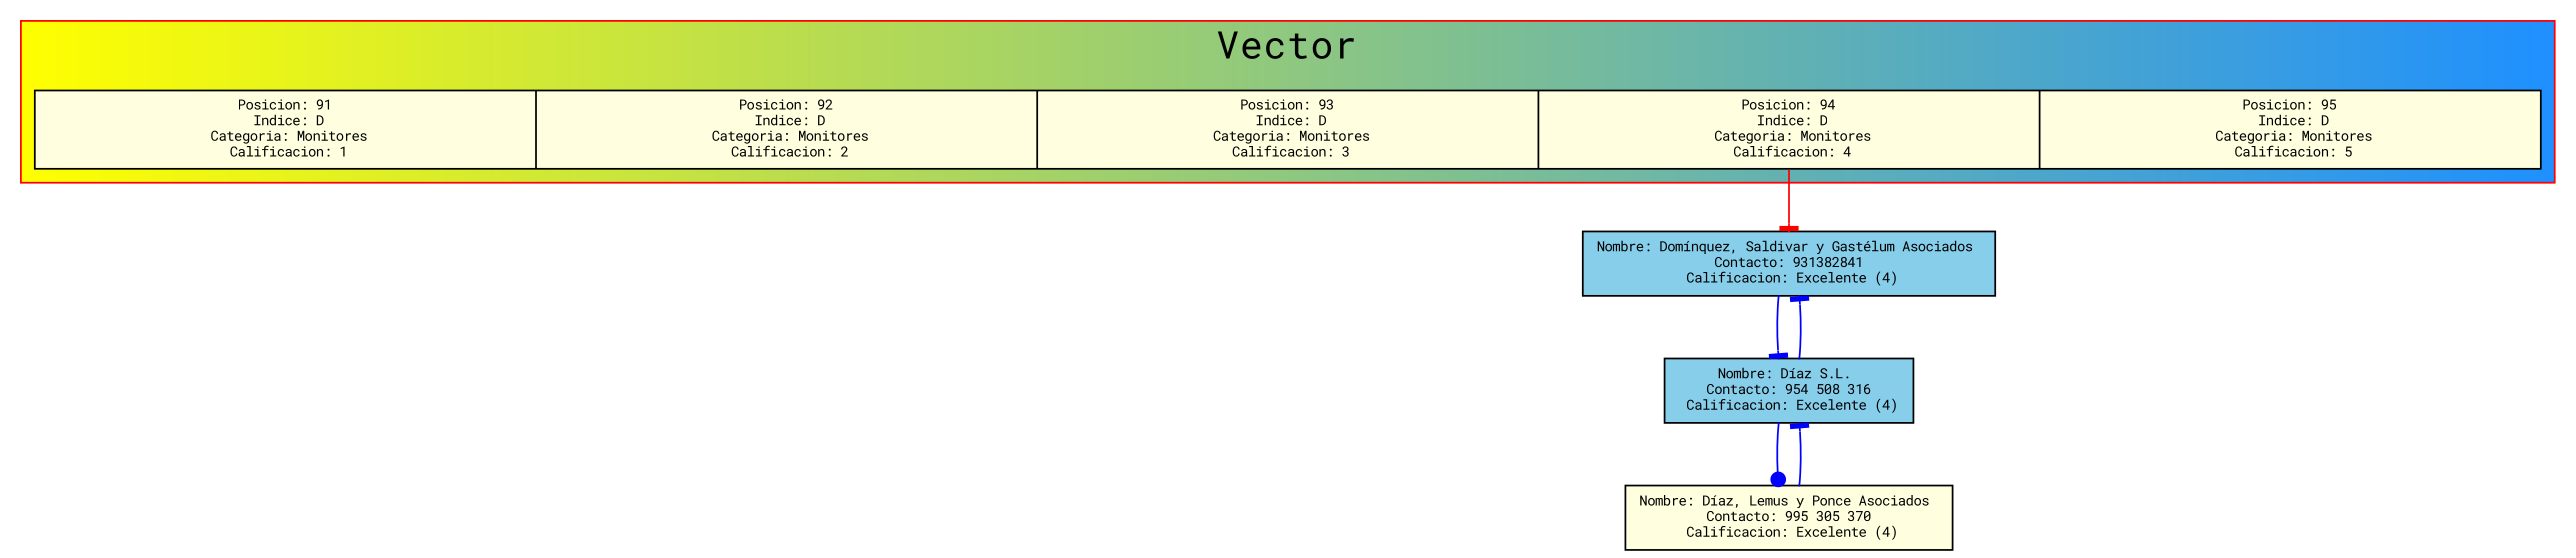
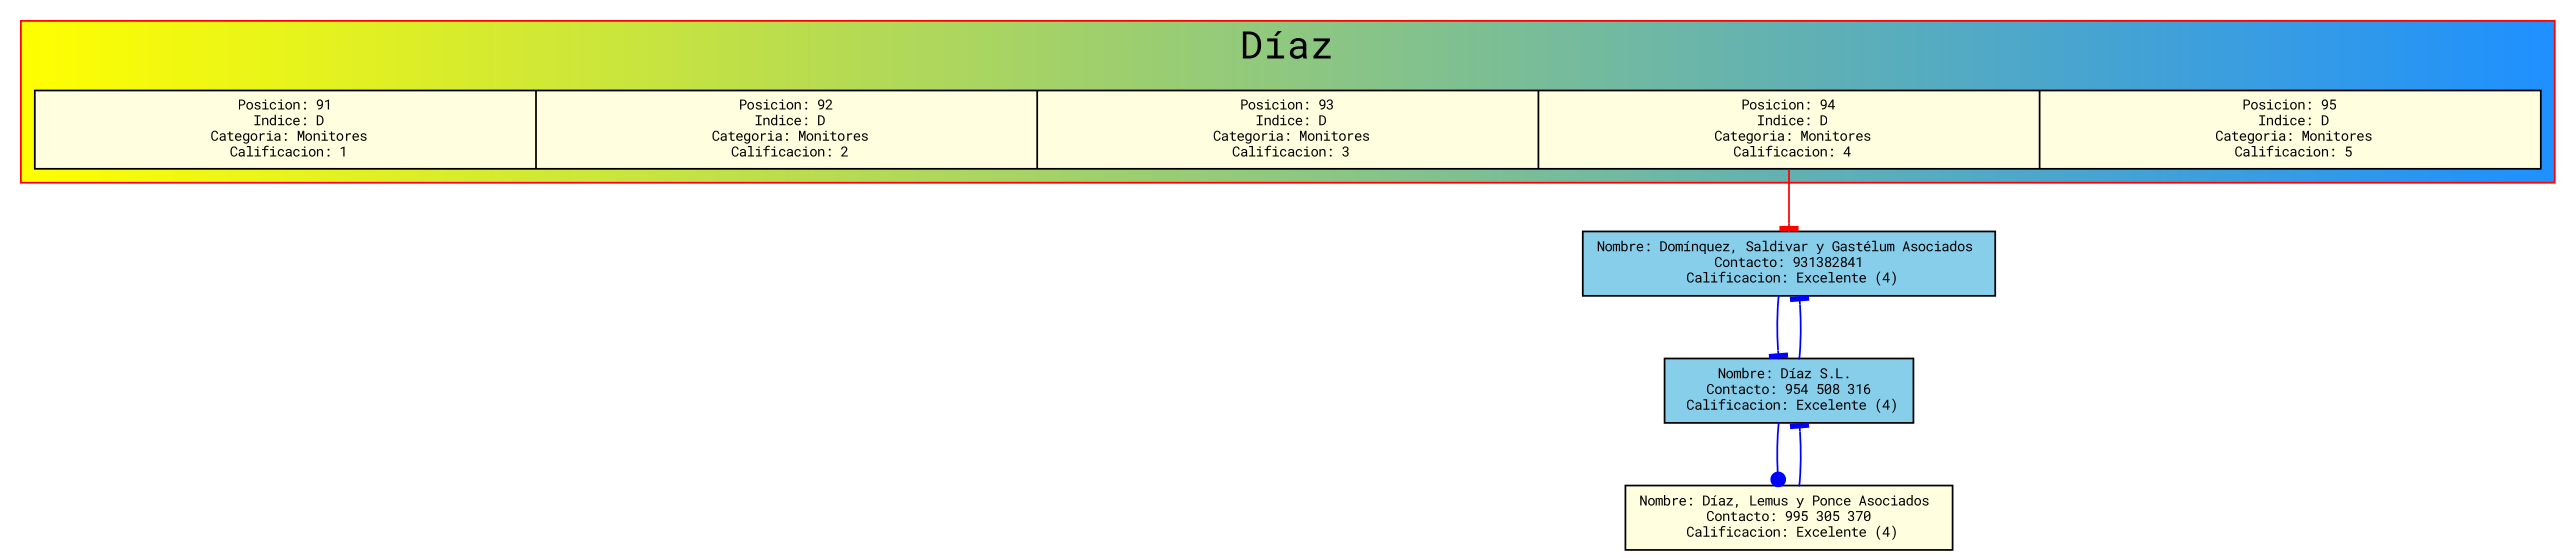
cluster "Vector": label "Vector" -> "Díaz"
